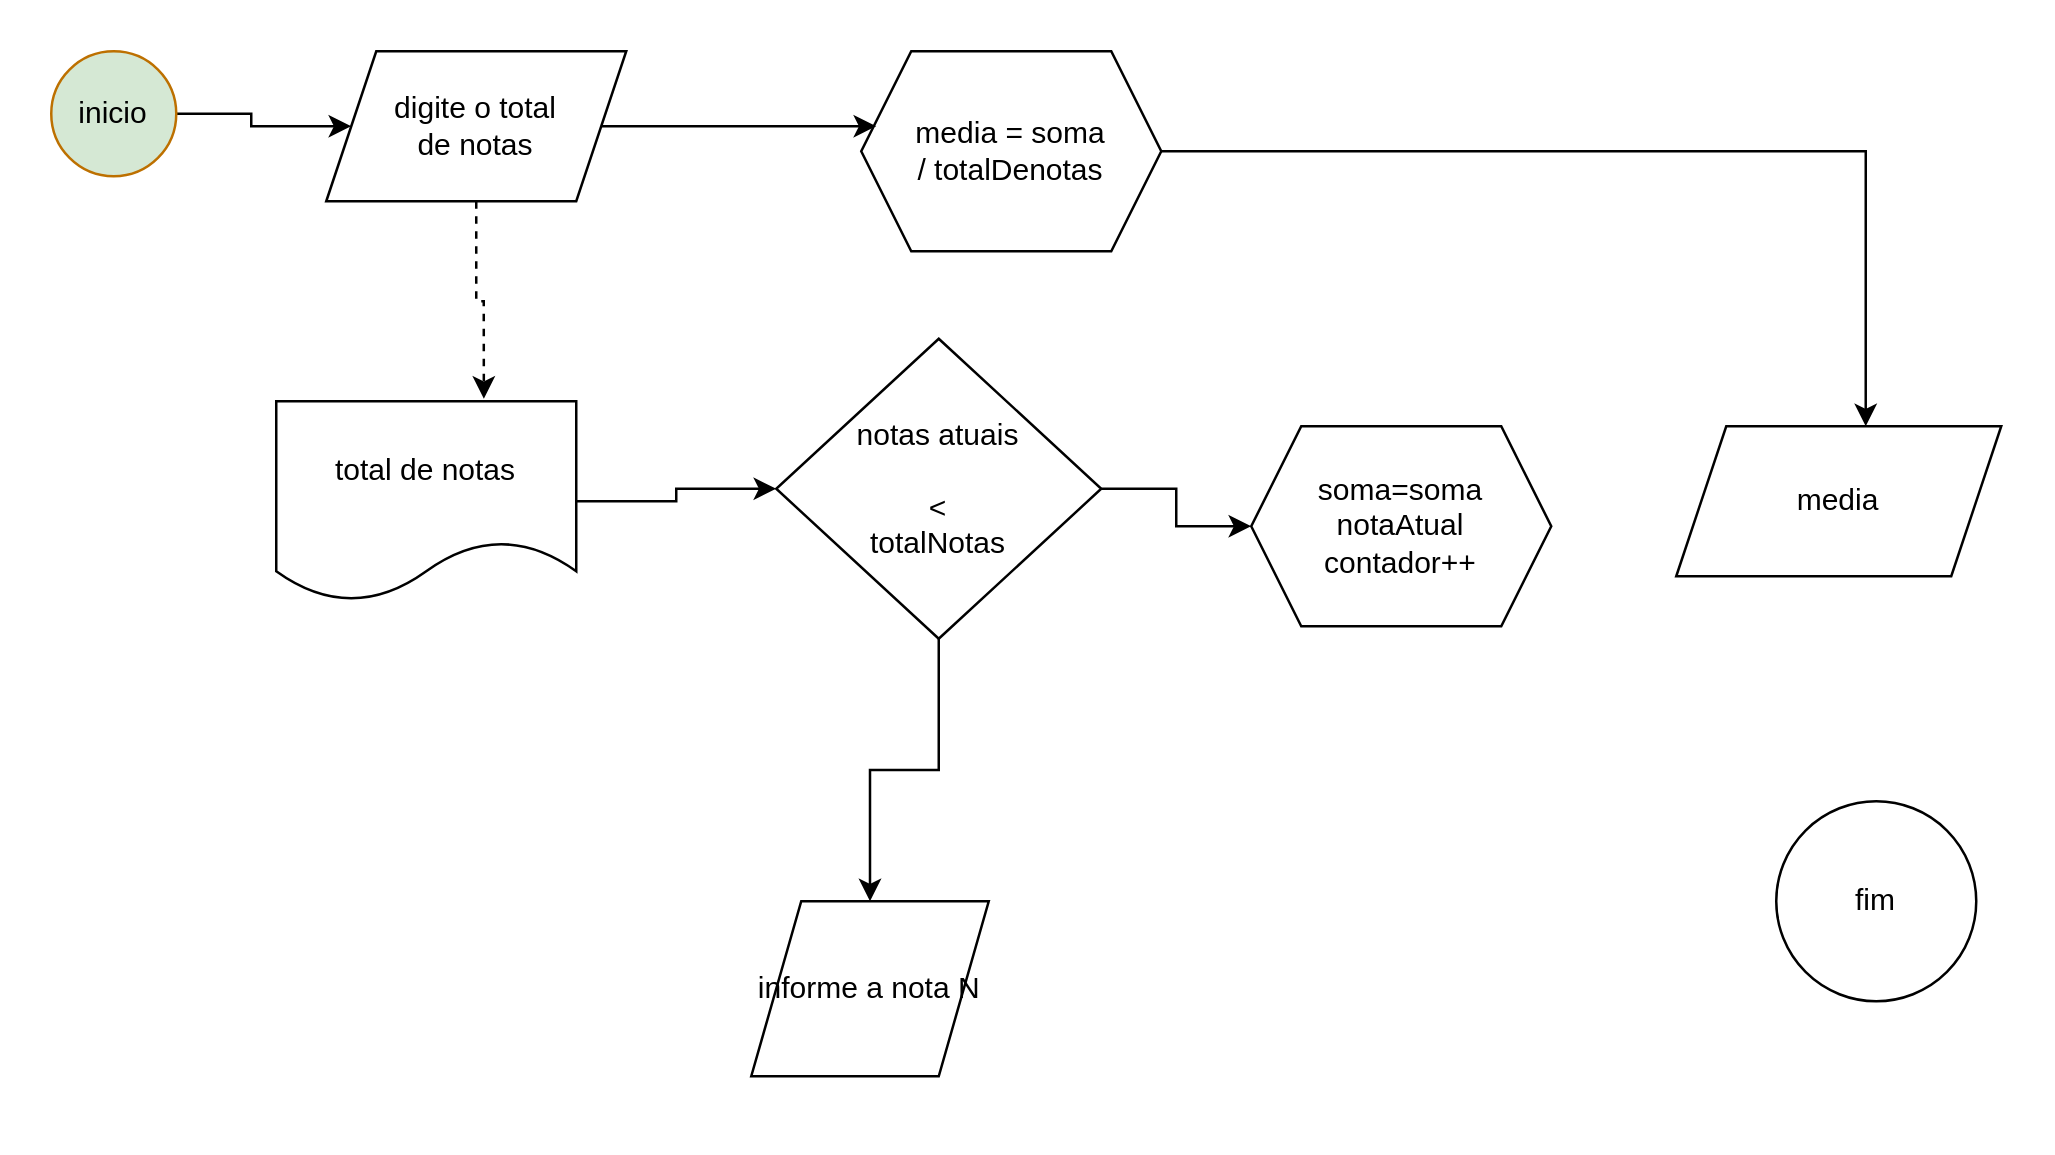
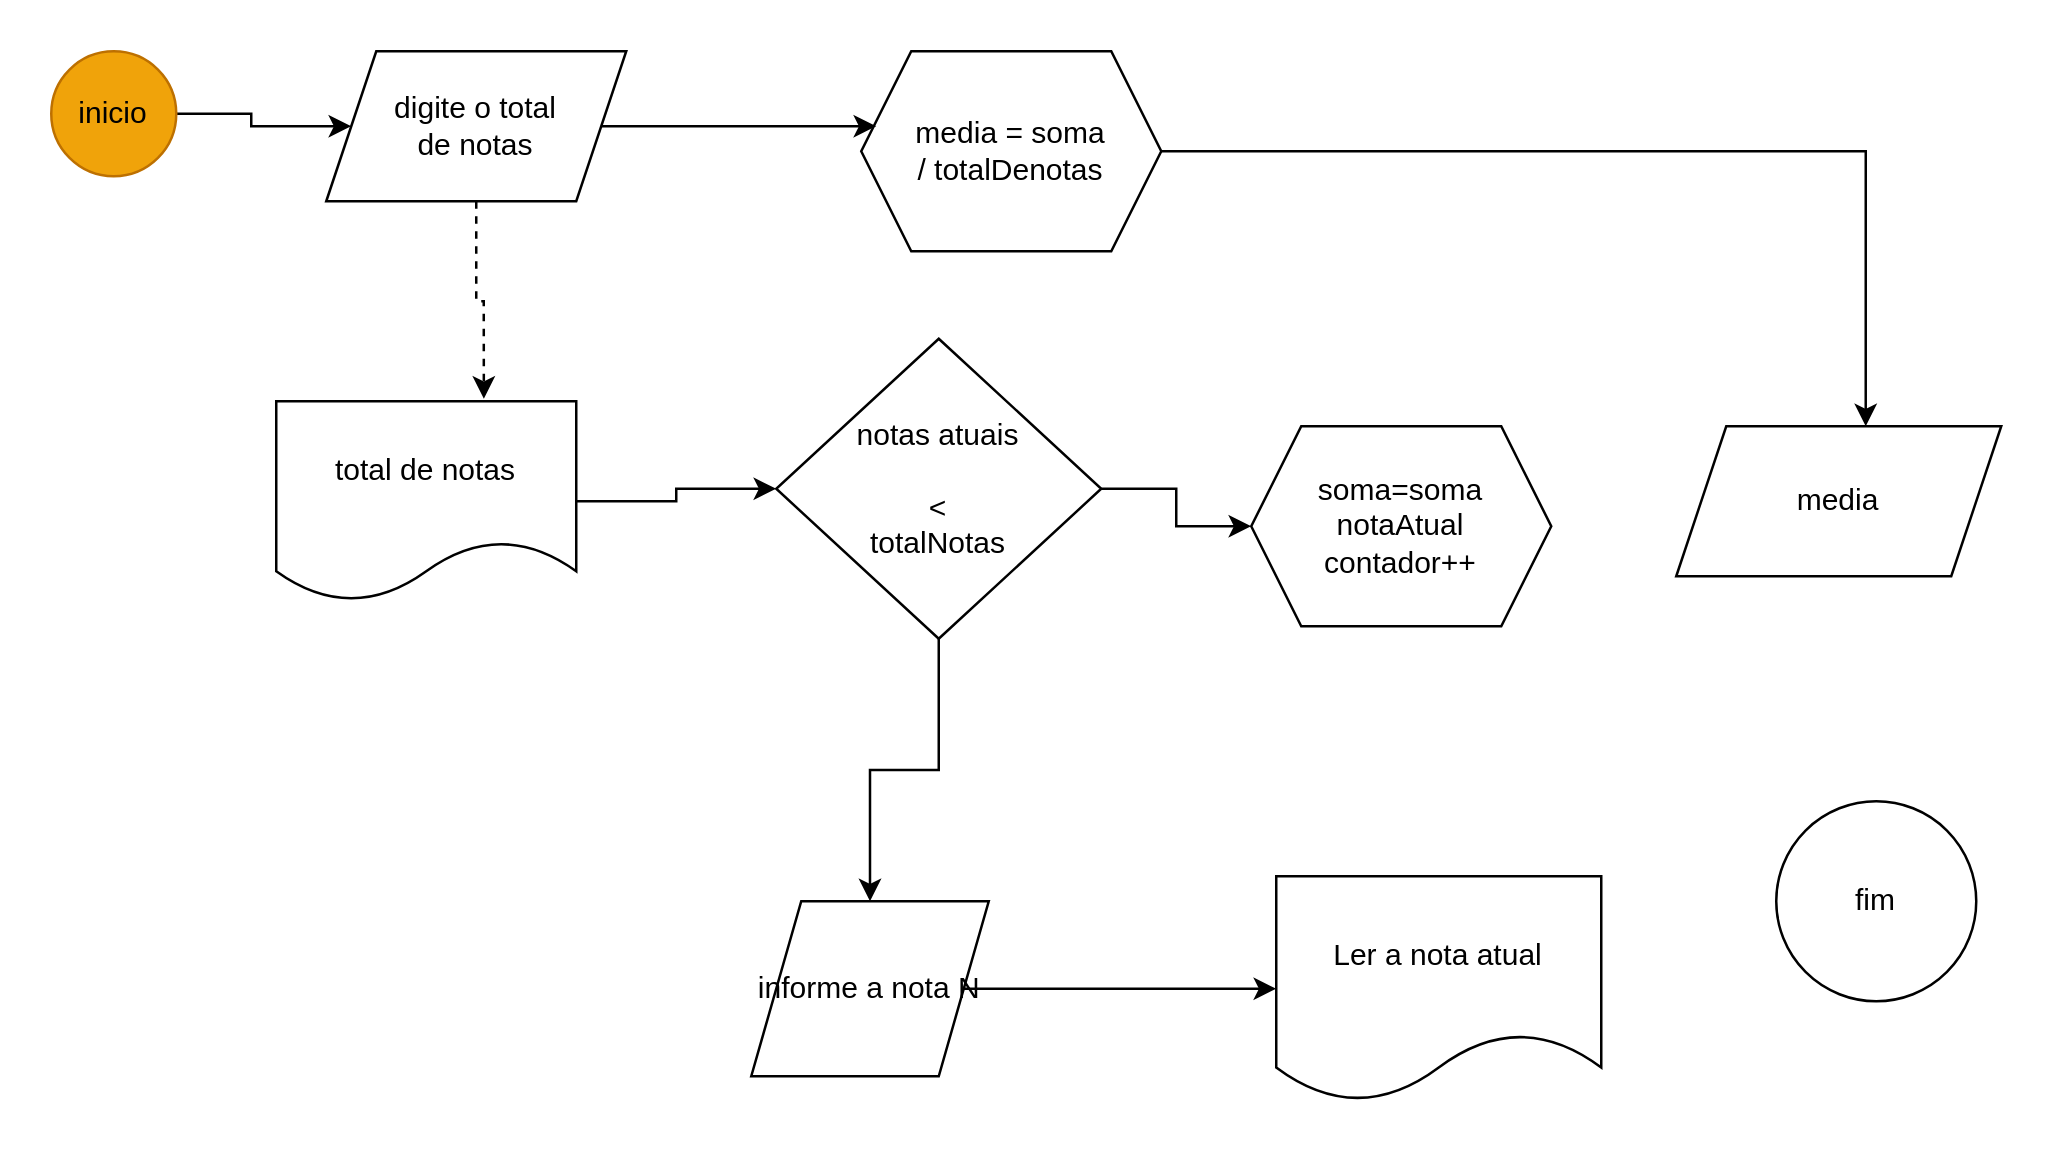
node "inicio": fillcolor #d5e8d4 -> #f0a30a
edge "informe a nota N" -> "Ler a nota atual": added
node "Ler a nota atual": added
